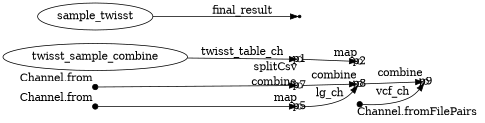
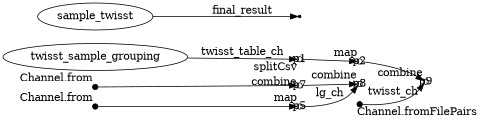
node "twisst_sample_combine": label "twisst_sample_combine" -> "twisst_sample_grouping"
edge "p8 combine" -> "p9 combine": now "p2 map" -> "p9 combine"
edge "Channel.fromFilePairs" -> "p9 combine": label "vcf_ch" -> "twisst_ch"
